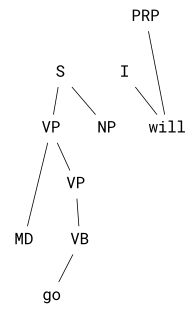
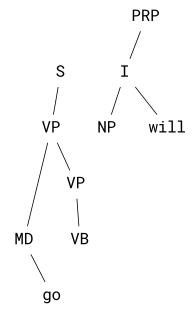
edge "PRP" -- "will": now "PRP" -- "I"
edge "S" -- "NP": now "I" -- "NP"
edge "VB" -- "go": now "MD" -- "go"
